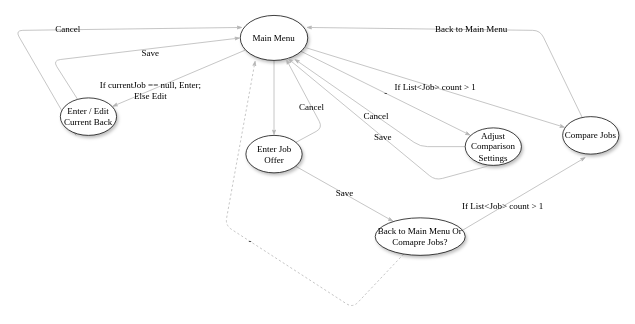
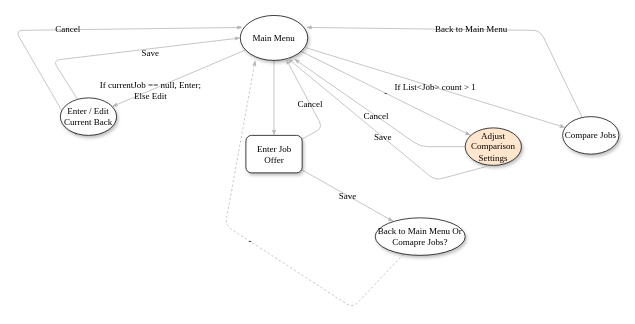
node "Adjust Comparison Settings": fillcolor #ffffff -> #ffe6cc
node "Enter Job Offer": shape ellipse -> rounded rectangle
edge "Back to Main Menu Or Comapre Jobs?" -> "Compare Jobs": removed, label "If List<Job> count > 1"
